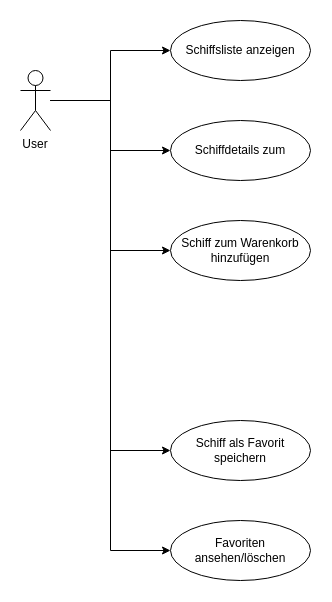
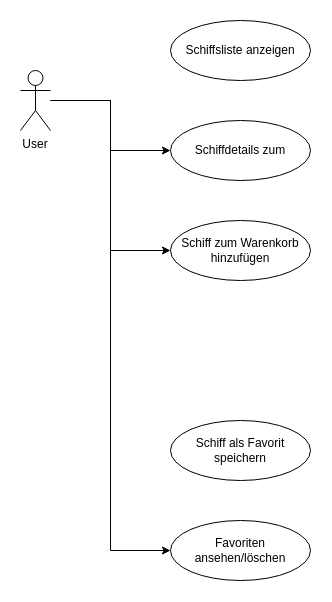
edge "User" -> "Schiffsliste anzeigen": removed
edge "User" -> "Schiff als Favorit speichern": removed
